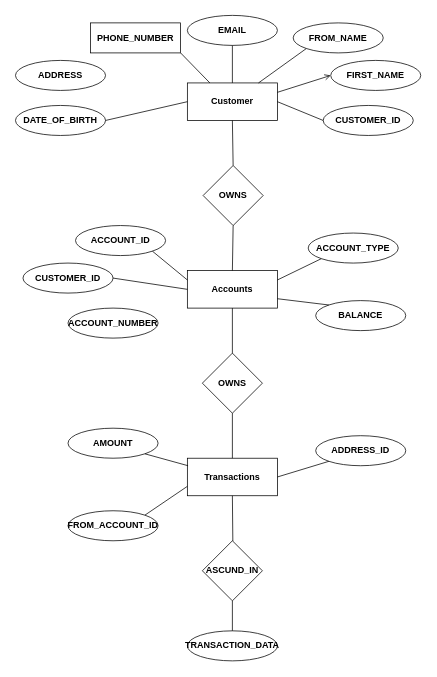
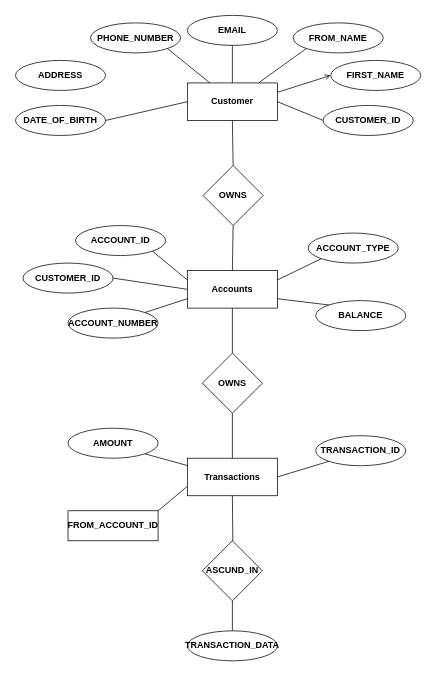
node "PHONE_NUMBER": shape rectangle -> ellipse
edge "Accounts" -- "ACCOUNT_NUMBER": added
node "ADDRESS_ID": label "ADDRESS_ID" -> "TRANSACTION_ID"
node "FROM_ACCOUNT_ID": shape ellipse -> rectangle
